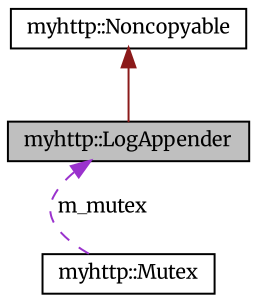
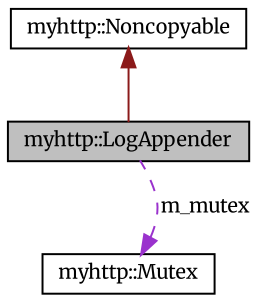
edge "myhttp::Mutex" -> "myhttp::LogAppender": reversed
